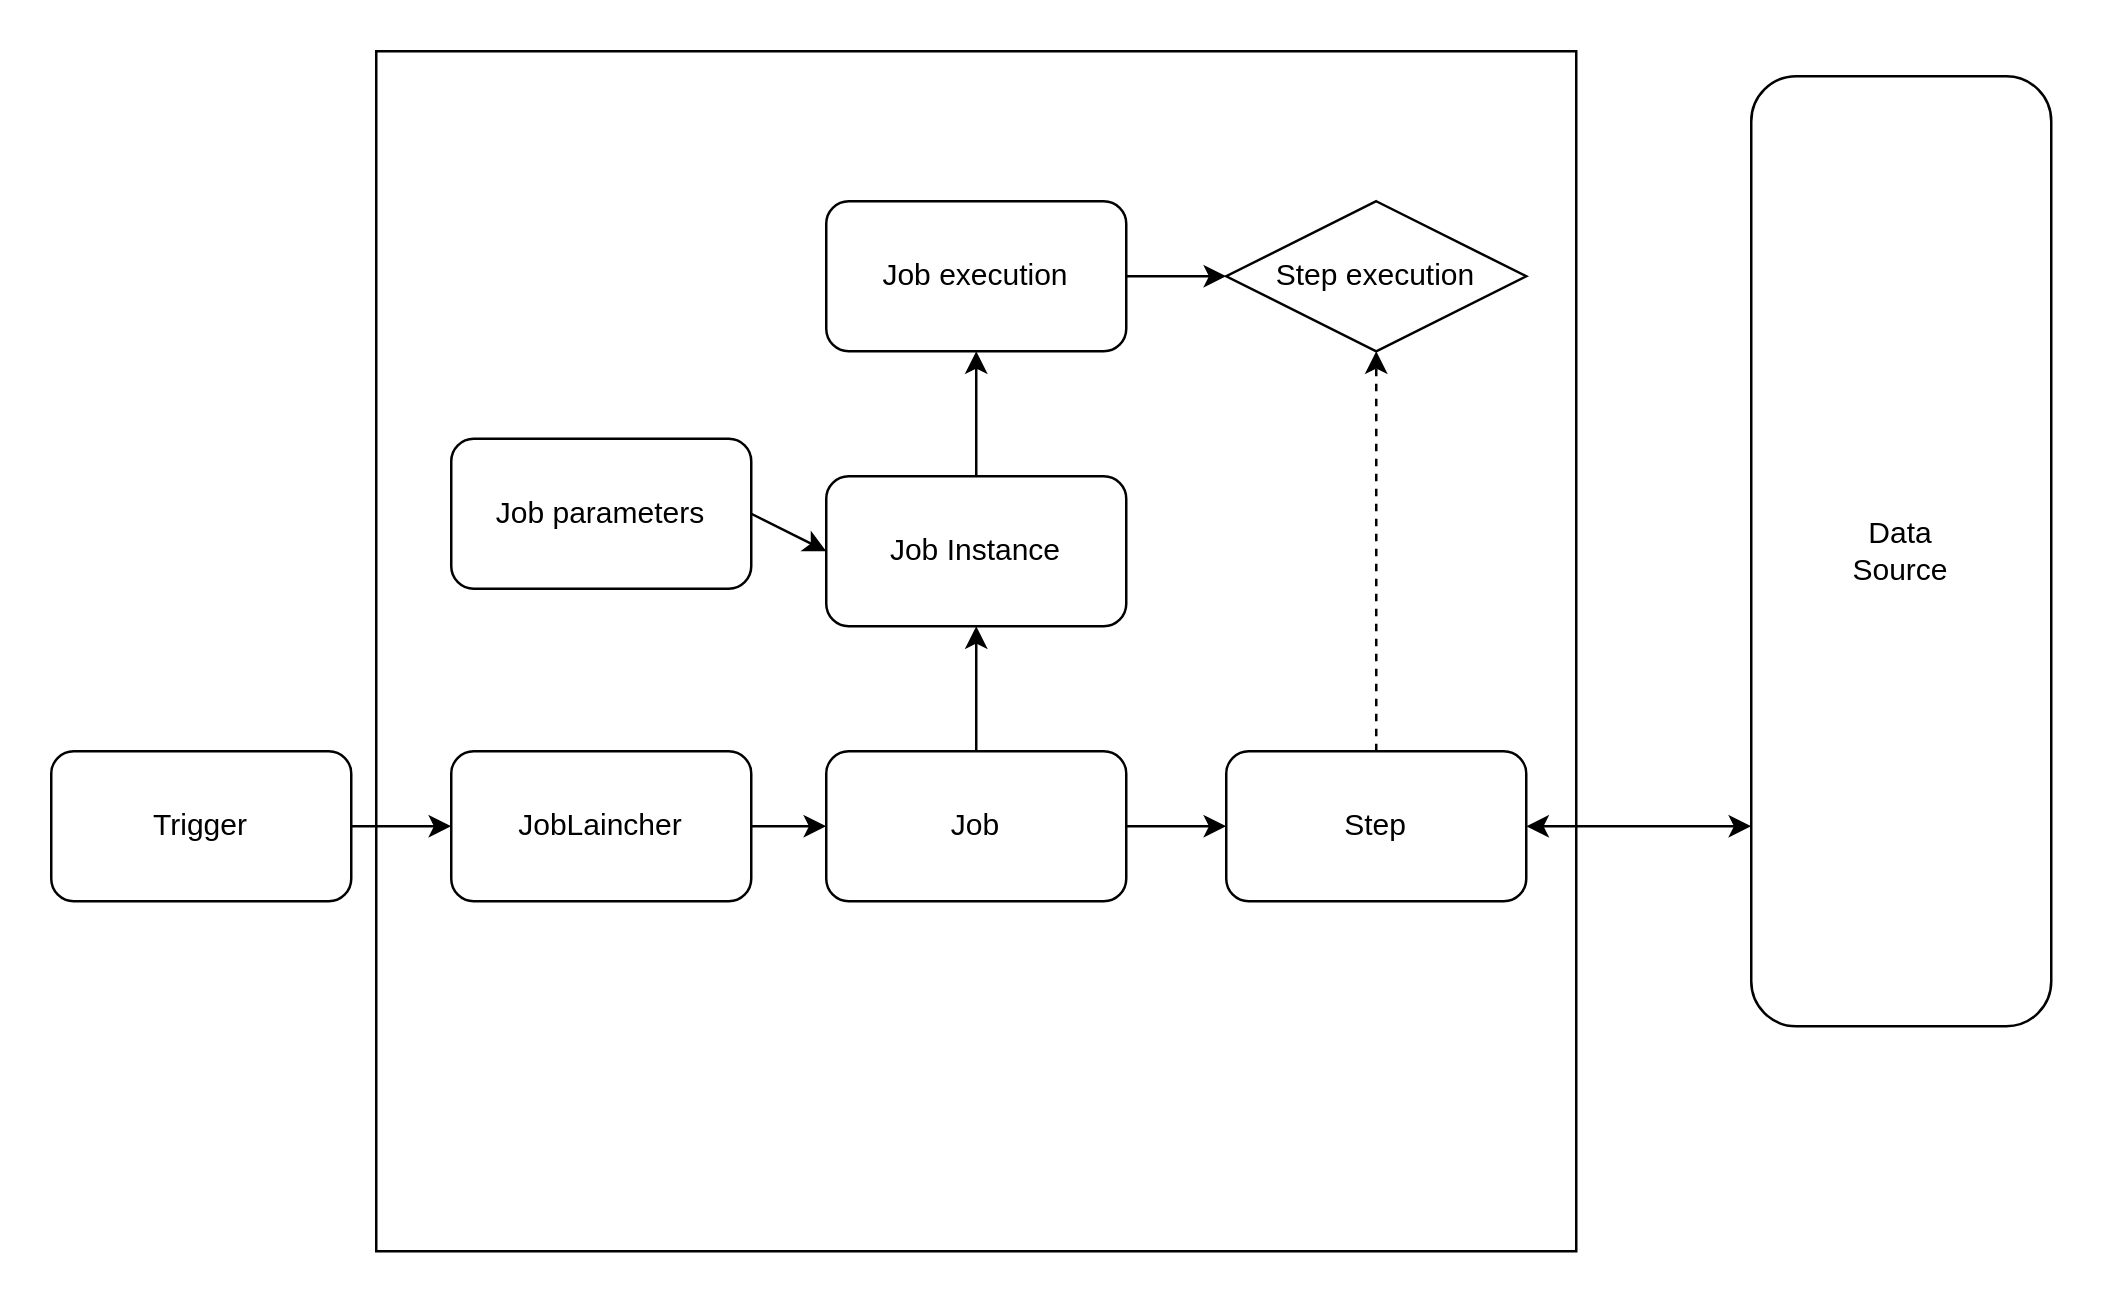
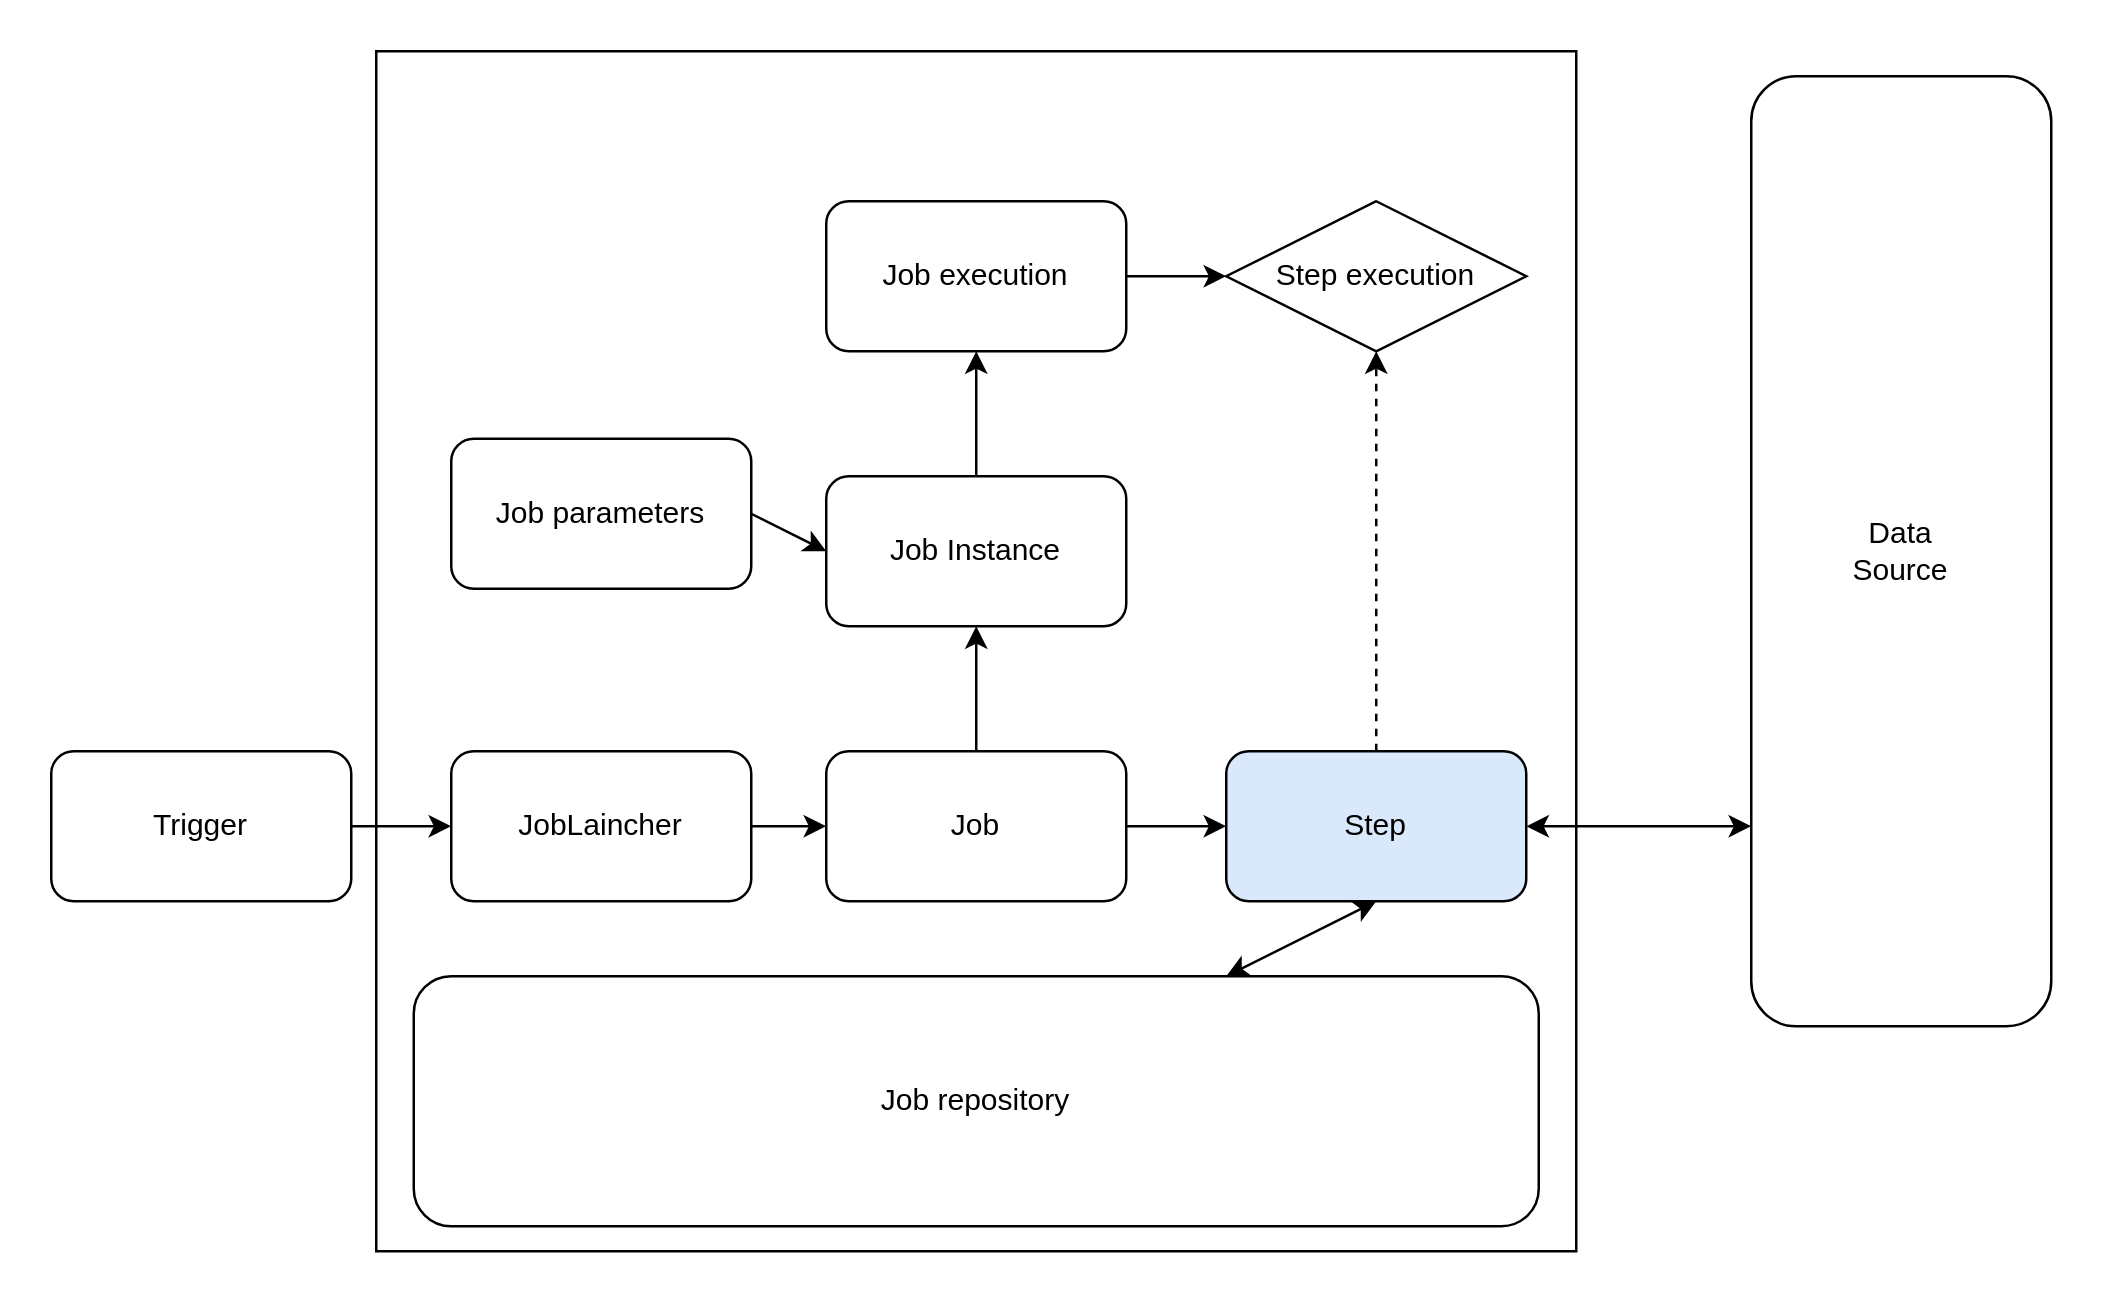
node "Step": fillcolor #ffffff -> #dae8fc
edge "Step" -- "Job repository": added
node "Job repository": added
